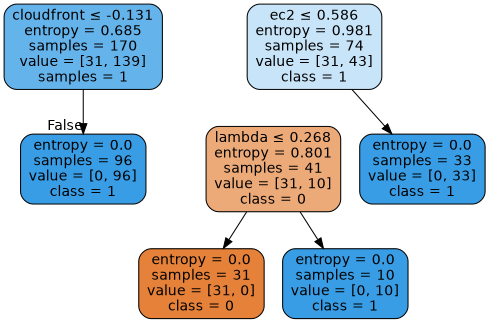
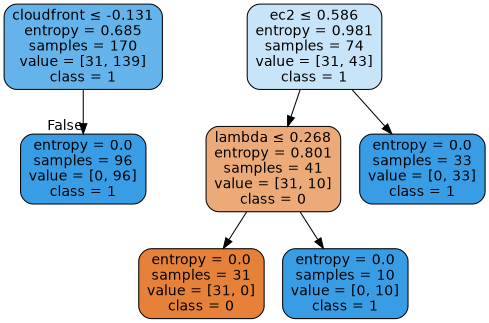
node "cloudfront ≤ -0.131": text "samples = 1" -> "class = 1"
edge "ec2 ≤ 0.586" -> "lambda ≤ 0.268": added
